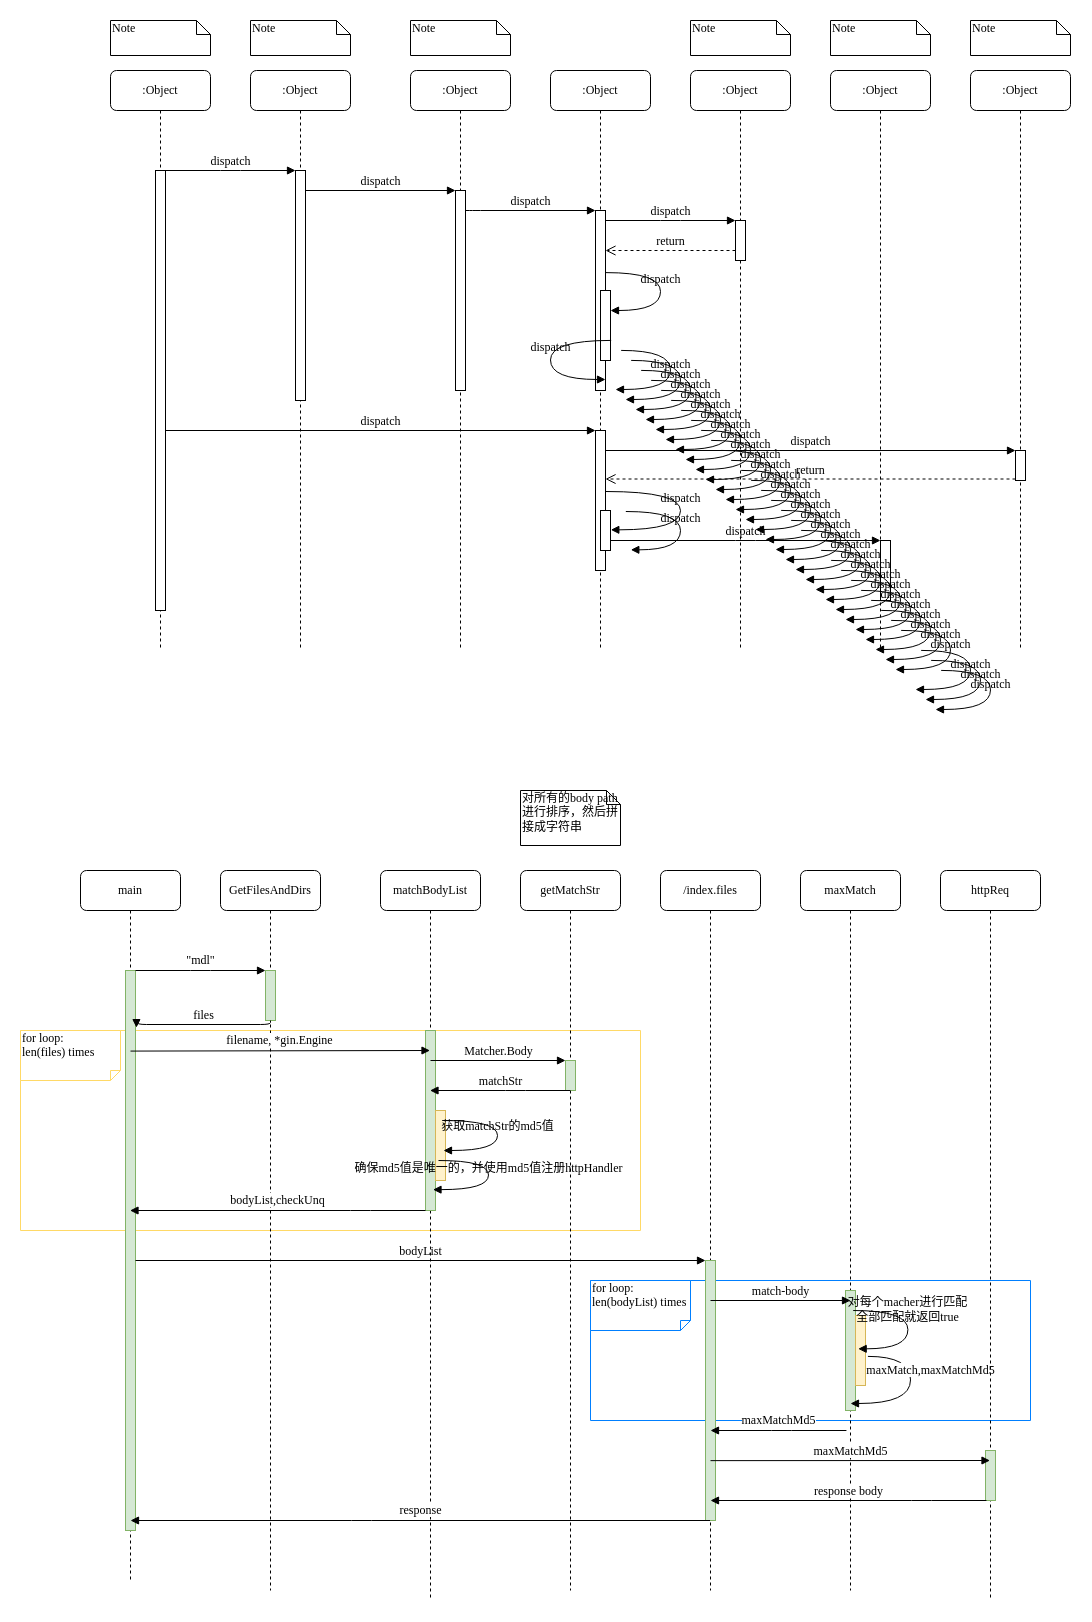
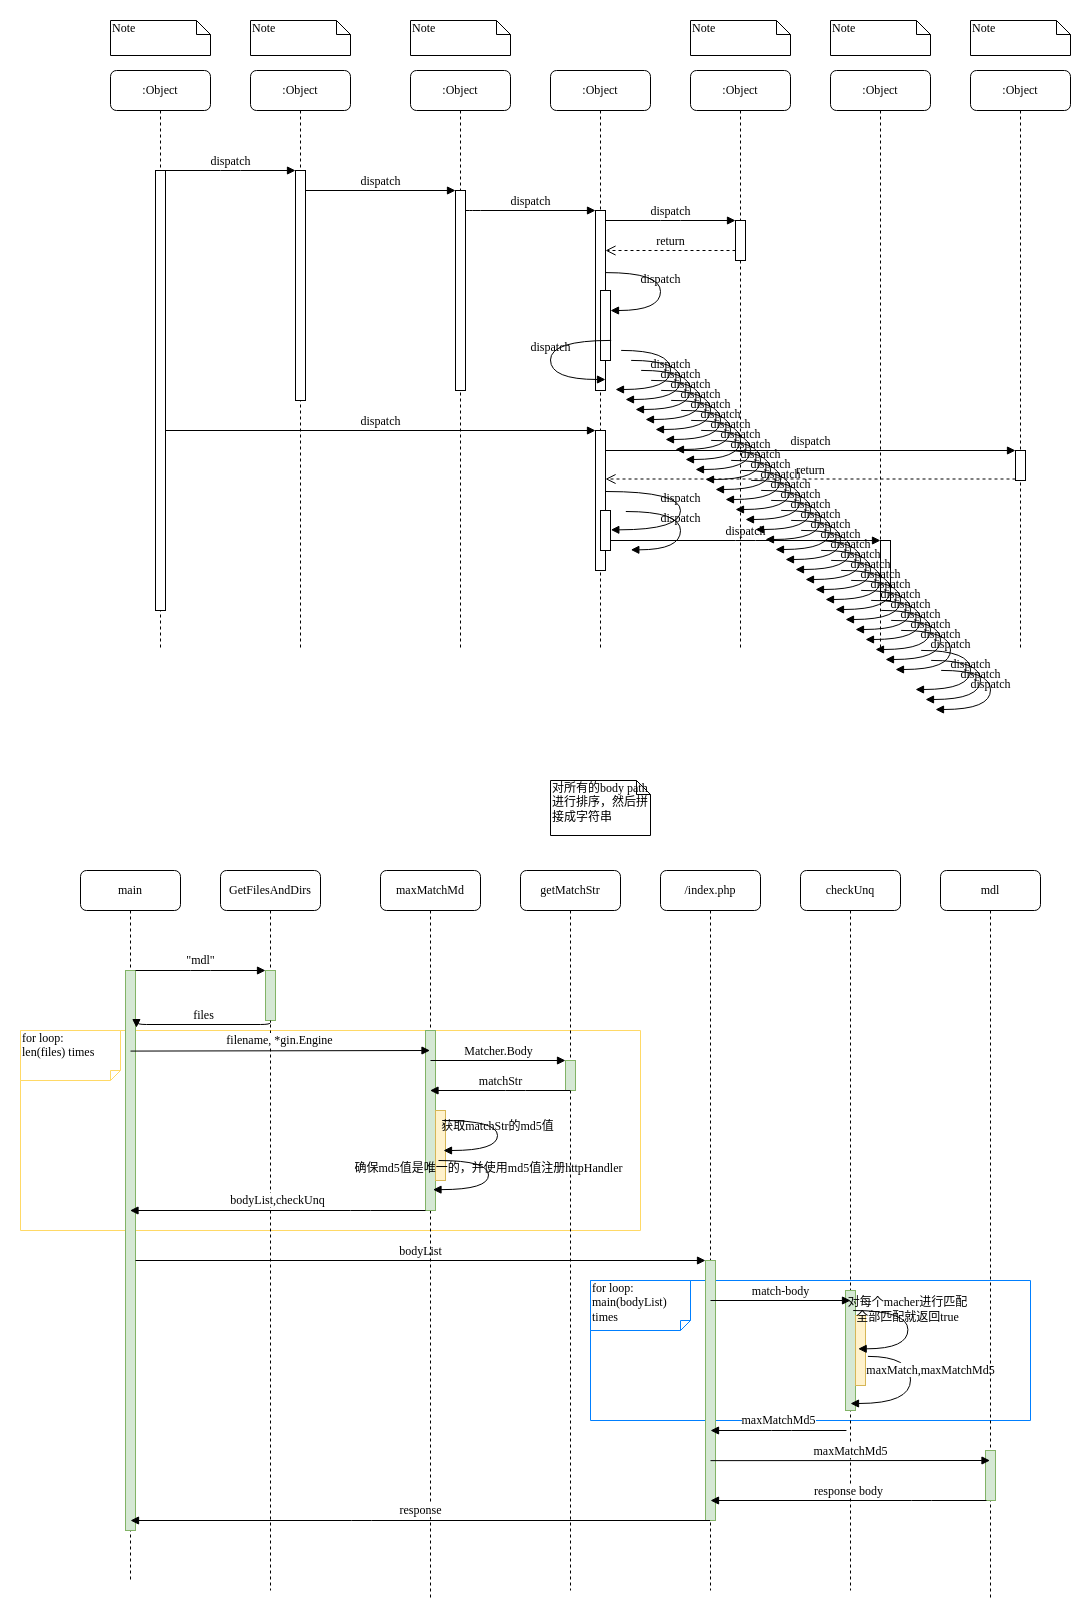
node "对所有的body path进行排序，然后拼接成字符串": moved (571, 818) -> (601, 808)
node "matchBodyList": label "matchBodyList" -> "maxMatchMd"
node "/index.files": label "/index.files" -> "/index.php"
node "maxMatch": label "maxMatch" -> "checkUnq"
node "httpReq": label "httpReq" -> "mdl"
node "for loop: len(bodyList) times": label "for loop: len(bodyList) times" -> "for loop: main(bodyList) times"
